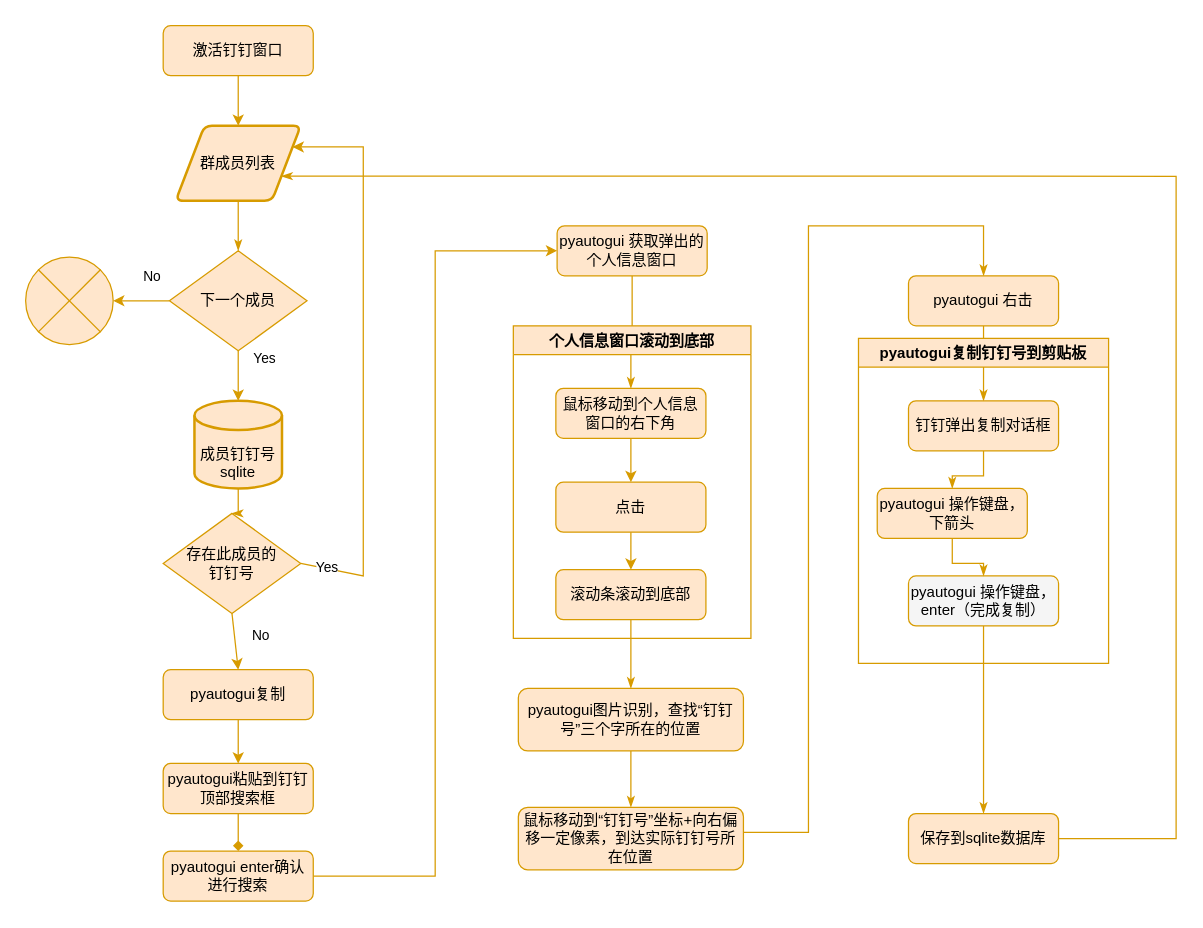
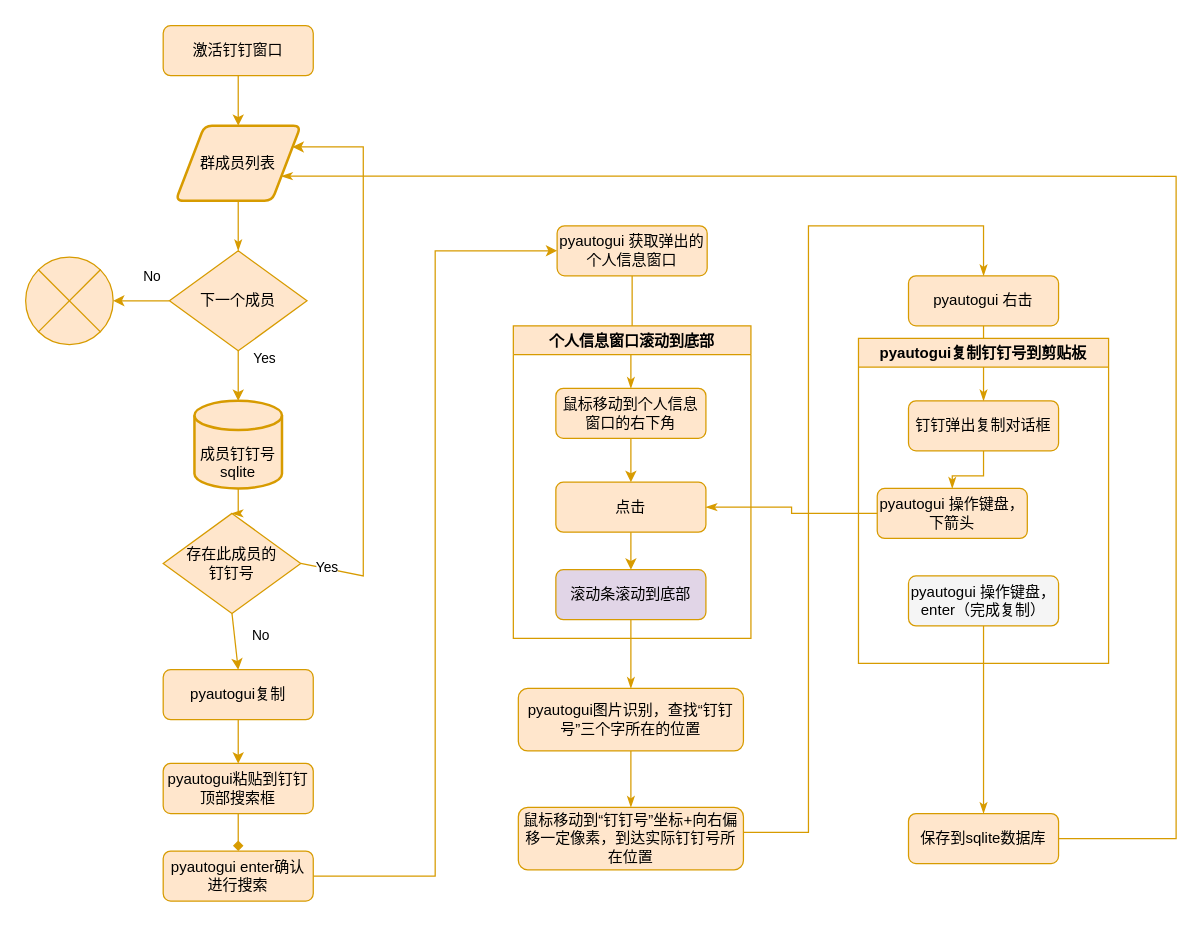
edge "pyautogui 操作键盘，下箭头" -> "pyautogui 操作键盘，enter（完成复制）": now "pyautogui 操作键盘，下箭头" -> "点击"
node "滚动条滚动到底部": fillcolor #ffe6cc -> #e1d5e7
